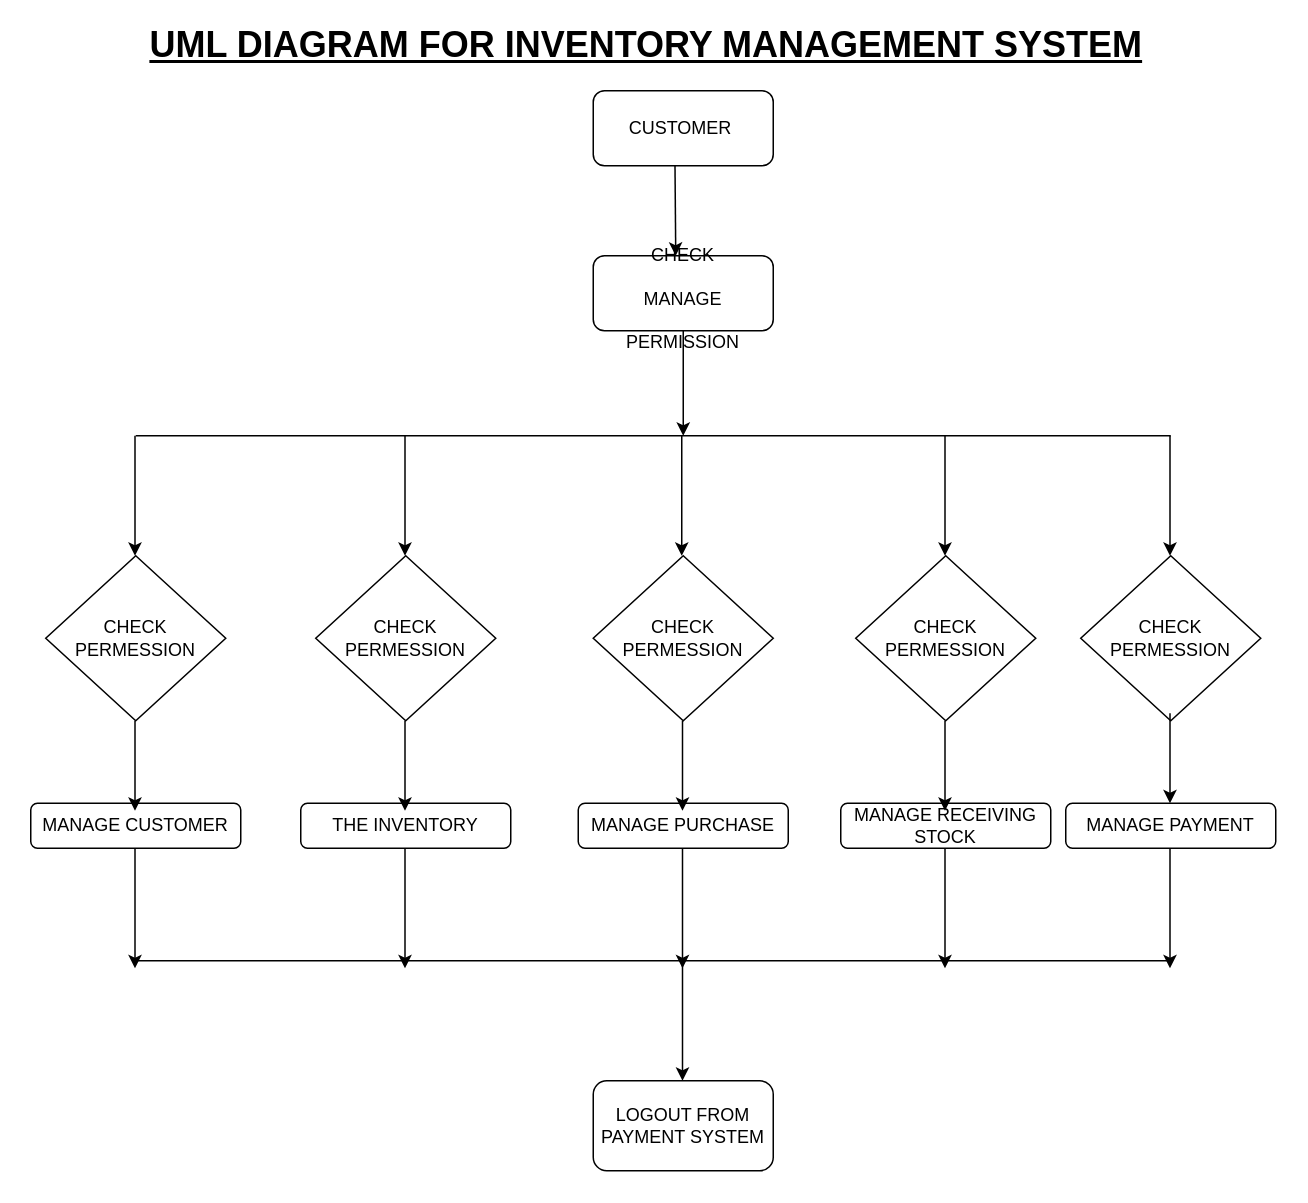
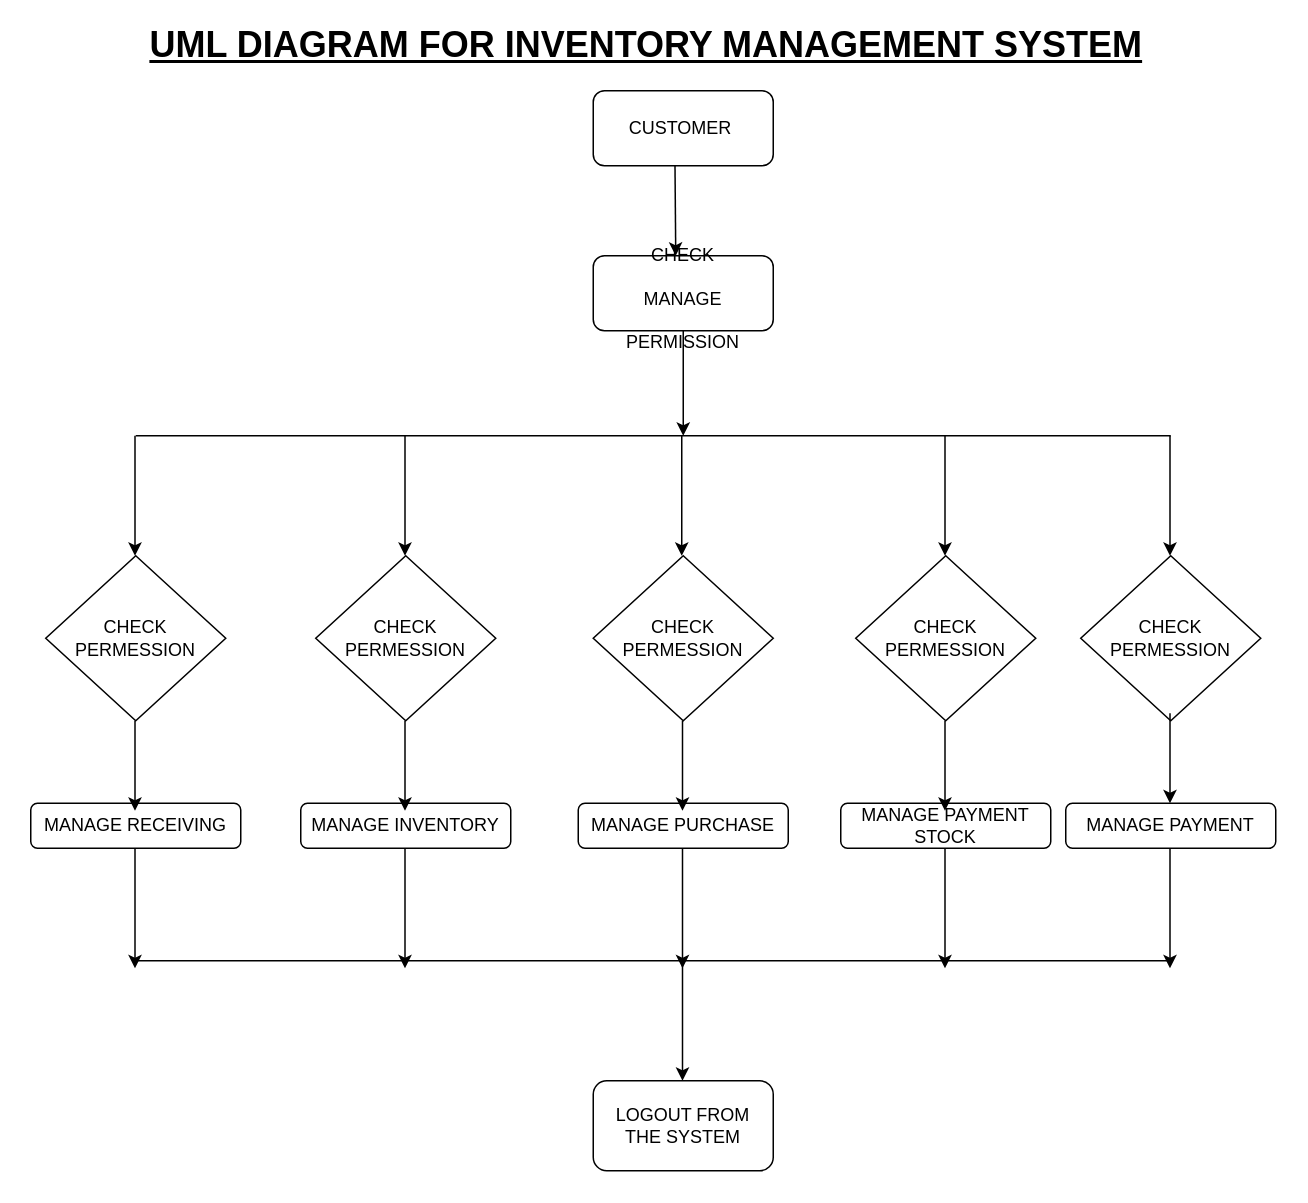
node "MANAGE CUSTOMER": label "MANAGE CUSTOMER" -> "MANAGE RECEIVING"
node "THE INVENTORY": label "THE INVENTORY" -> "MANAGE INVENTORY"
node "MANAGE RECEIVING STOCK": label "MANAGE RECEIVING STOCK" -> "MANAGE PAYMENT STOCK"
node "LOGOUT FROM PAYMENT SYSTEM": label "LOGOUT FROM PAYMENT SYSTEM" -> "LOGOUT FROM THE SYSTEM"
